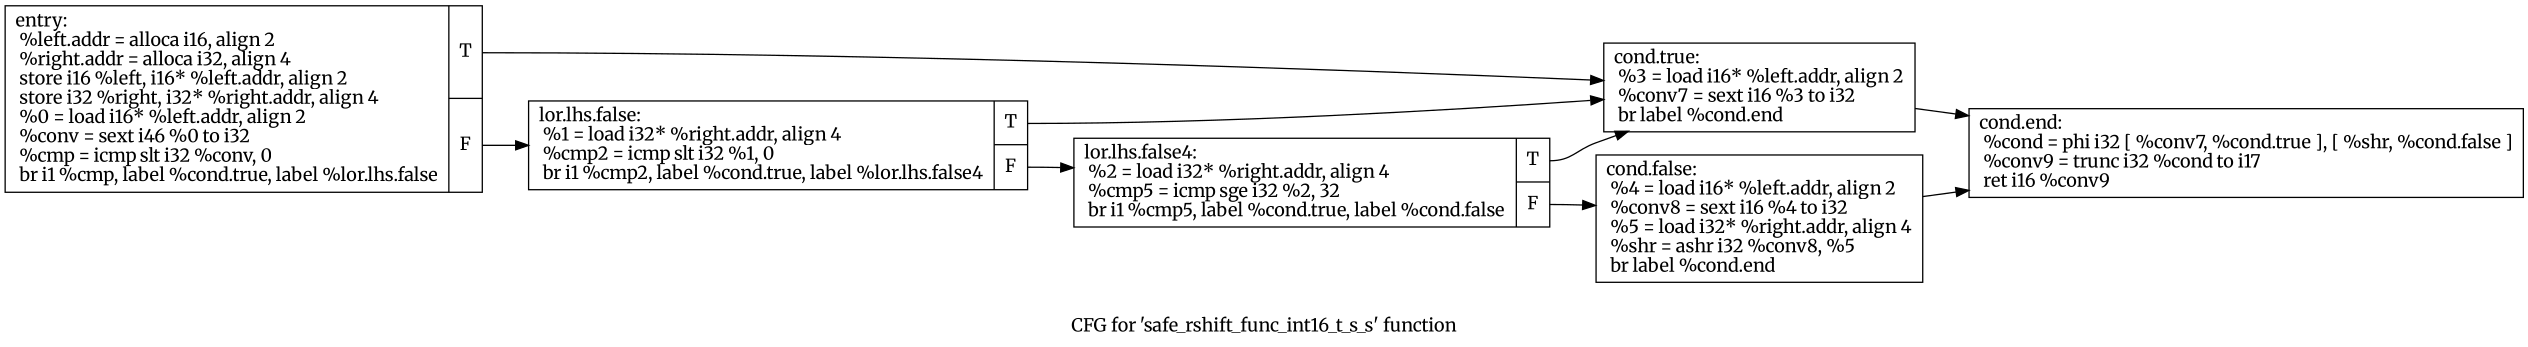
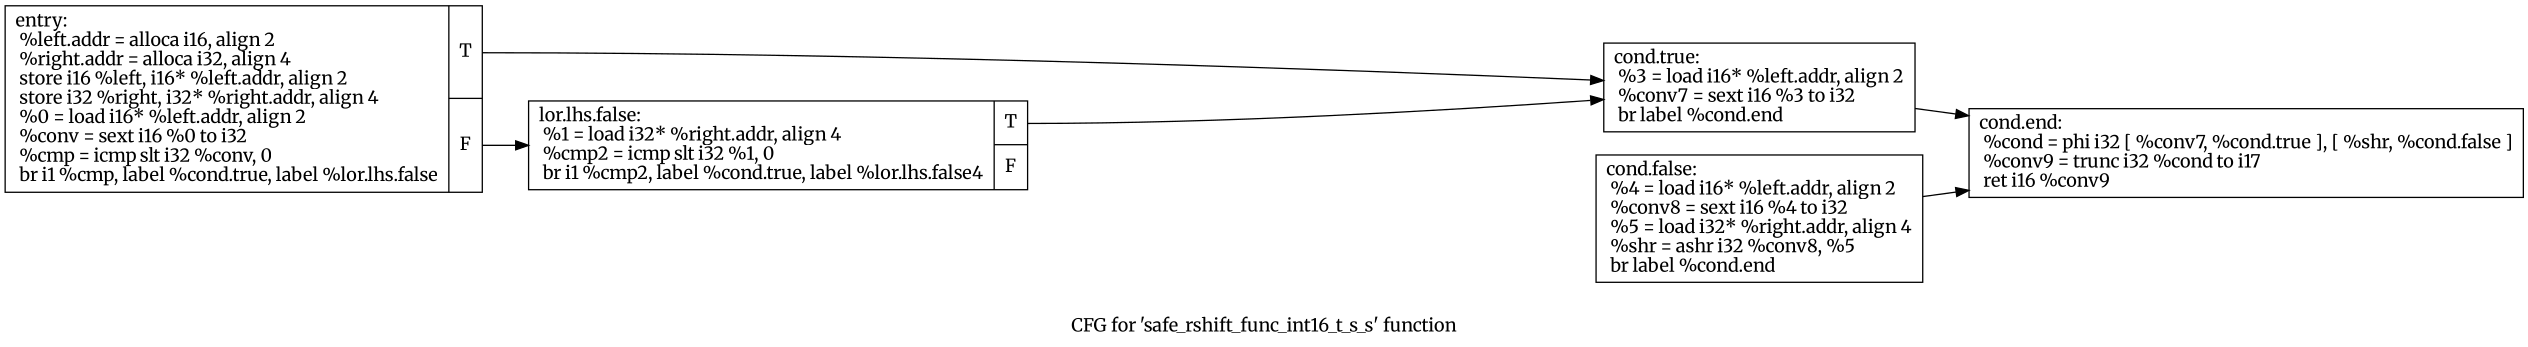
node "entry:": text "%conv = sext i46 %0 to i32" -> "%conv = sext i16 %0 to i32"
node "lor.lhs.false4:": removed
